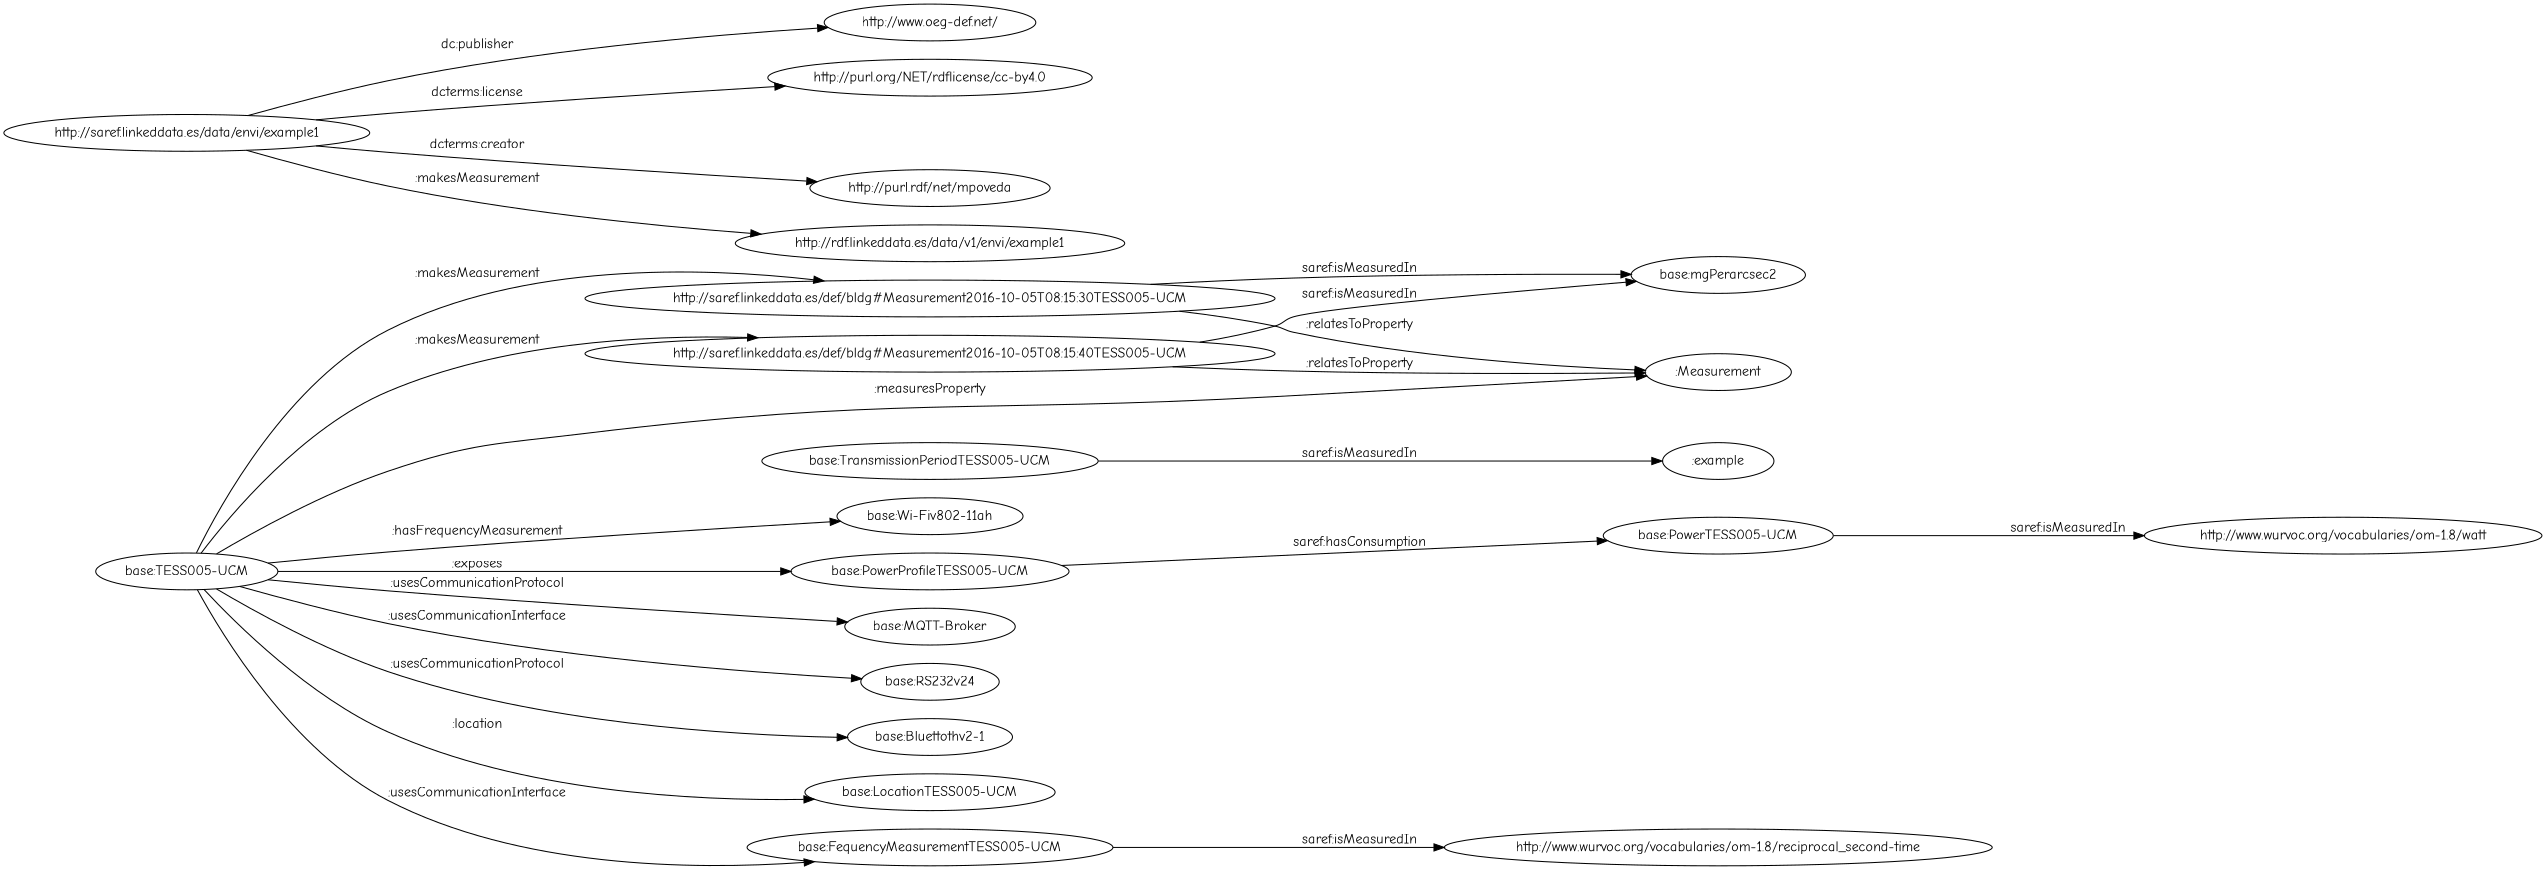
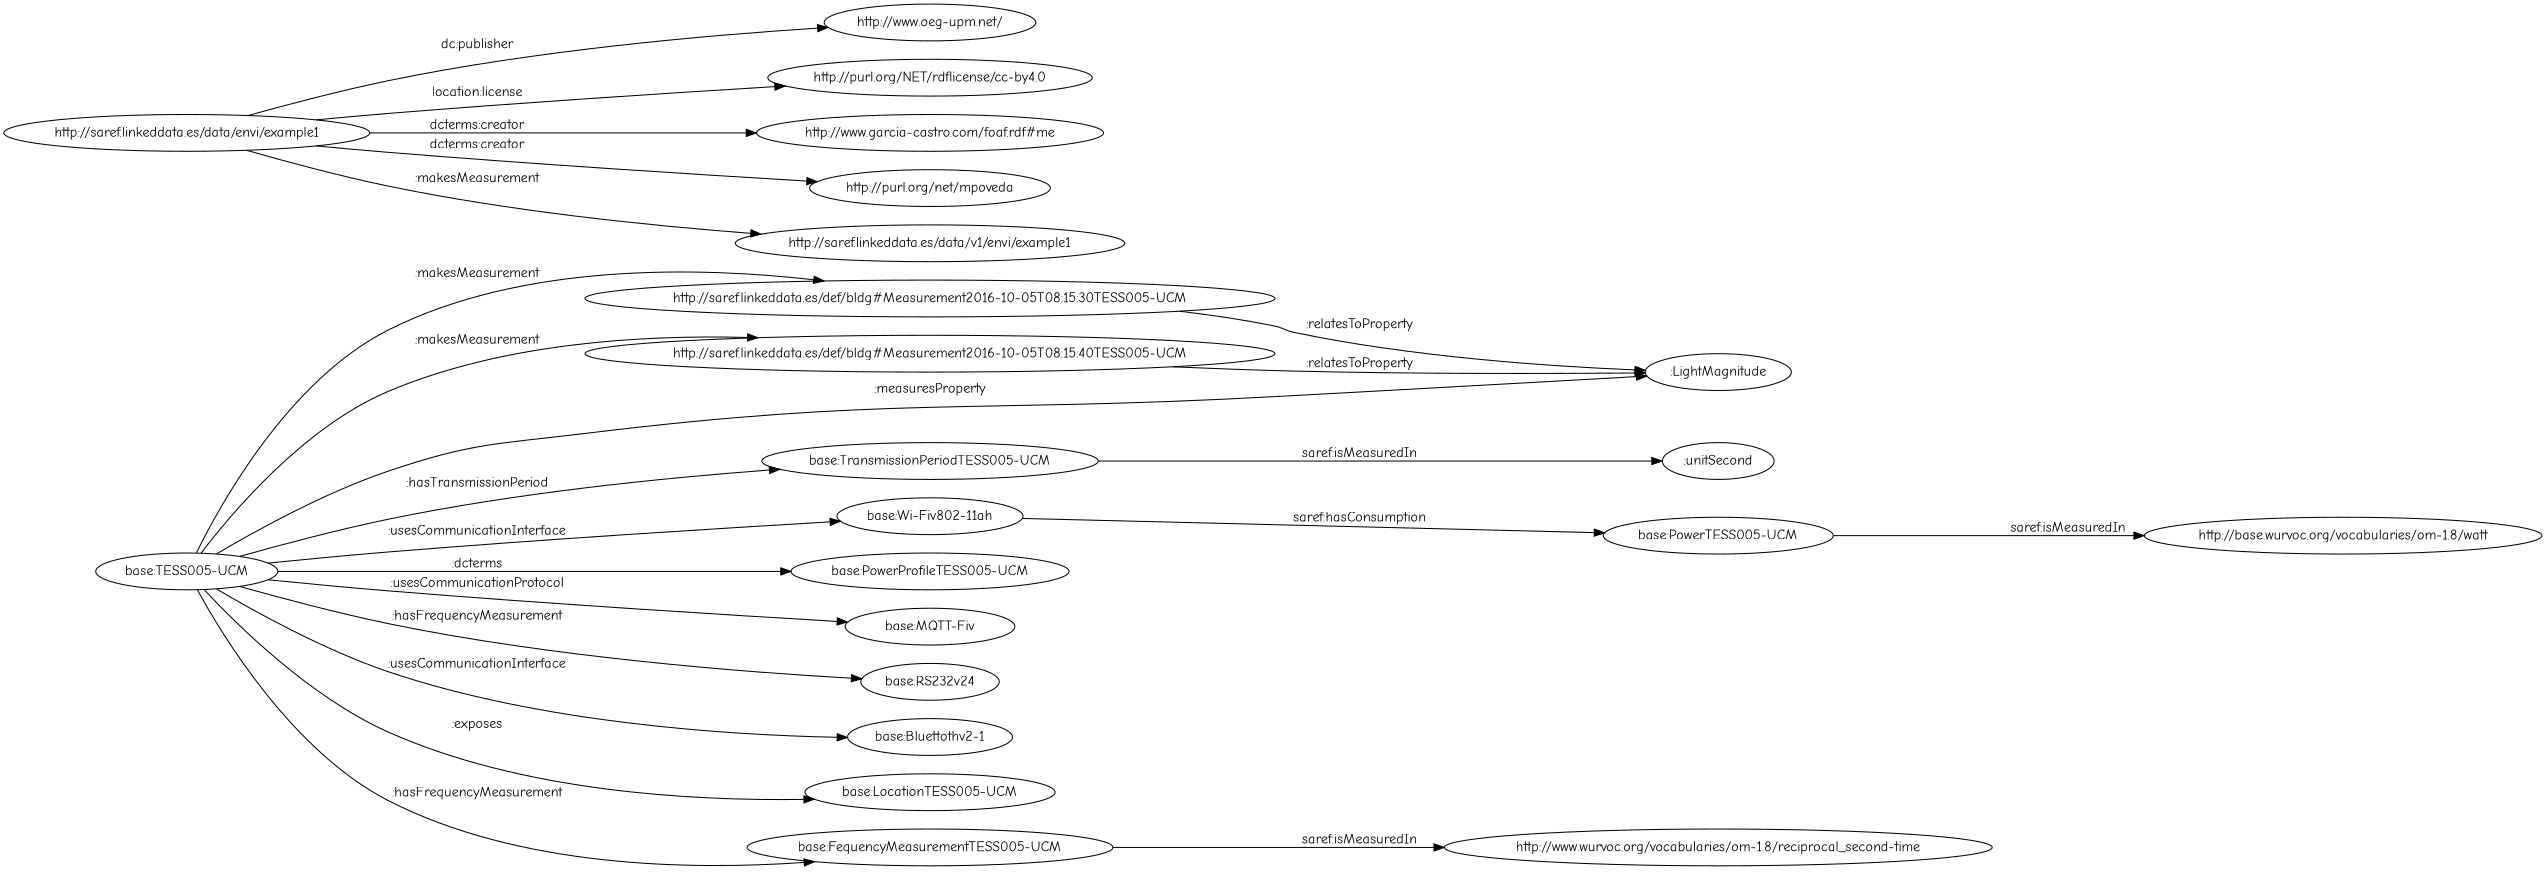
node "http://www.oeg-def.net/": label "http://www.oeg-def.net/" -> "http://www.oeg-upm.net/"
edge "http://saref.linkeddata.es/data/envi/example1" -> "http://purl.org/NET/rdflicense/cc-by4.0": label "dcterms:license" -> "location:license"
node "http://www.garcia-castro.com/foaf.rdf#me": added
node "http://purl.rdf/net/mpoveda": label "http://purl.rdf/net/mpoveda" -> "http://purl.org/net/mpoveda"
node "http://rdf.linkeddata.es/data/v1/envi/example1": label "http://rdf.linkeddata.es/data/v1/envi/example1" -> "http://saref.linkeddata.es/data/v1/envi/example1"
node "base:mgPerarcsec2": removed
node ":Measurement": label ":Measurement" -> ":LightMagnitude"
node ":example": label ":example" -> ":unitSecond"
edge "base:TESS005-UCM" -> "base:TransmissionPeriodTESS005-UCM": added, label ":hasTransmissionPeriod"
edge "base:TESS005-UCM" -> "base:Wi-Fiv802-11ah": label ":hasFrequencyMeasurement" -> ":usesCommunicationInterface"
node "http://www.wurvoc.org/vocabularies/om-1.8/watt": label "http://www.wurvoc.org/vocabularies/om-1.8/watt" -> "http://base.wurvoc.org/vocabularies/om-1.8/watt"
edge "base:PowerProfileTESS005-UCM" -> "base:PowerTESS005-UCM": now "base:Wi-Fiv802-11ah" -> "base:PowerTESS005-UCM"
edge "base:TESS005-UCM" -> "base:PowerProfileTESS005-UCM": label ":exposes" -> ":dcterms"
edge "base:TESS005-UCM" -> "base:RS232v24": label ":usesCommunicationInterface" -> ":hasFrequencyMeasurement"
node "base:MQTT-Broker": label "base:MQTT-Broker" -> "base:MQTT-Fiv"
edge "base:TESS005-UCM" -> "base:Bluettothv2-1": label ":usesCommunicationProtocol" -> ":usesCommunicationInterface"
edge "base:TESS005-UCM" -> "base:LocationTESS005-UCM": label ":location" -> ":exposes"
edge "base:TESS005-UCM" -> "base:FequencyMeasurementTESS005-UCM": label ":usesCommunicationInterface" -> ":hasFrequencyMeasurement"
